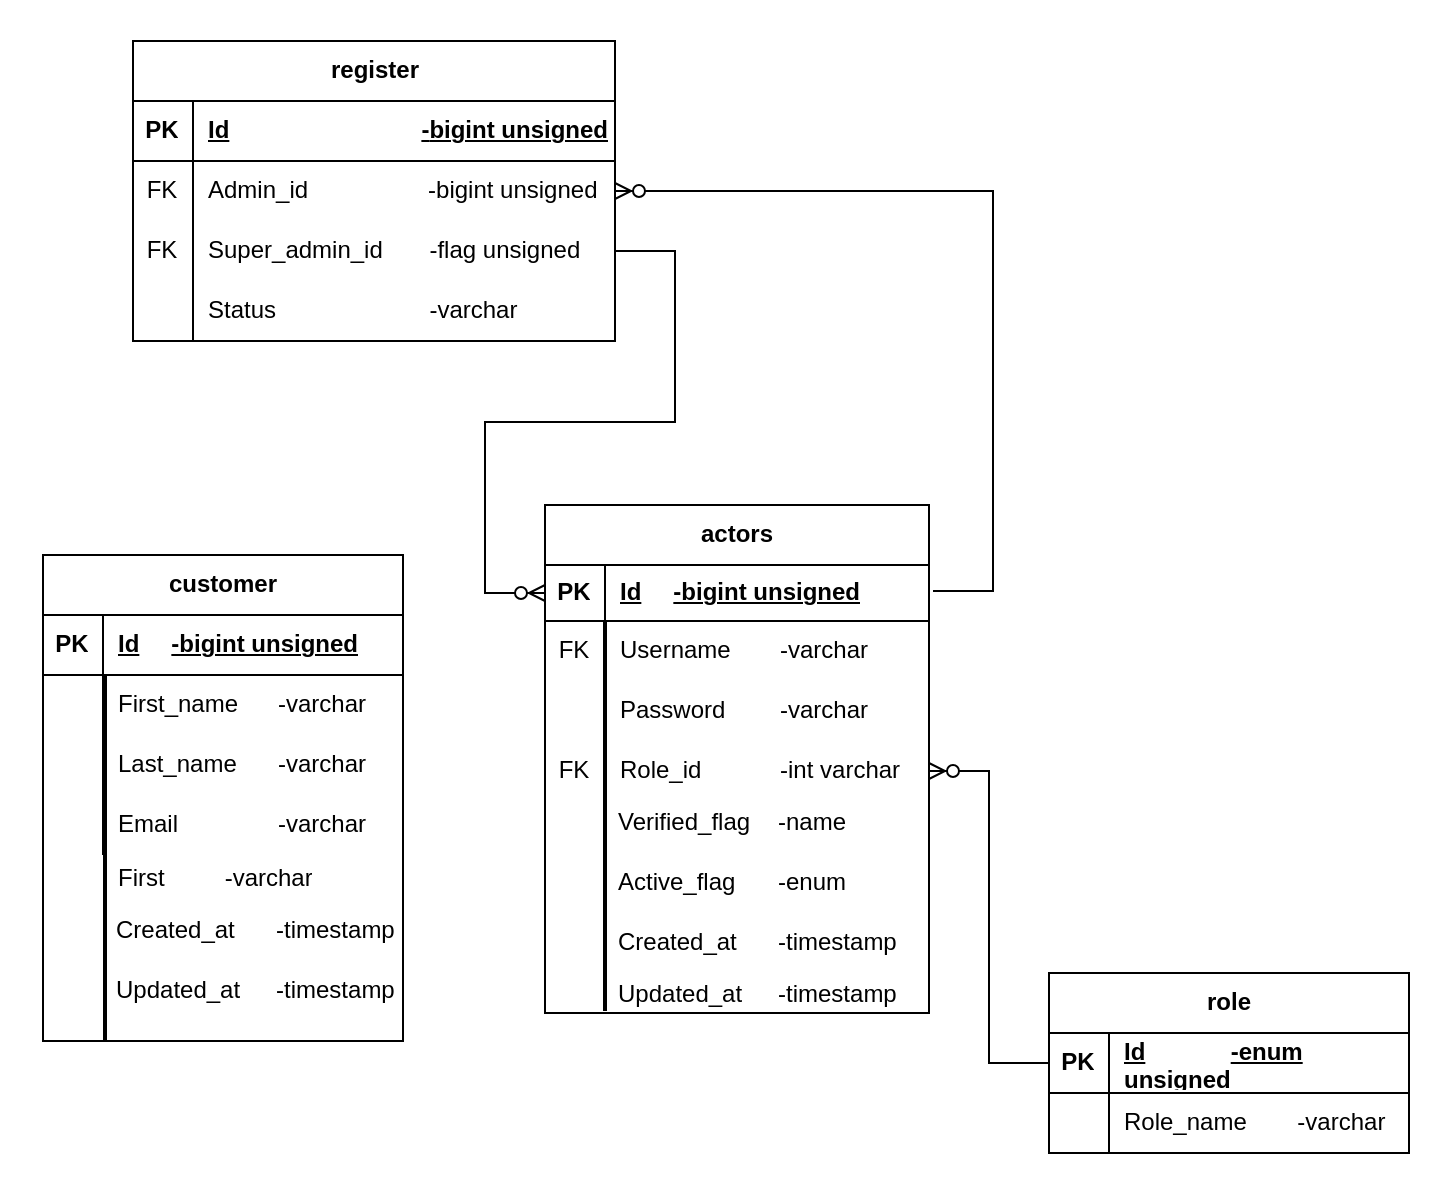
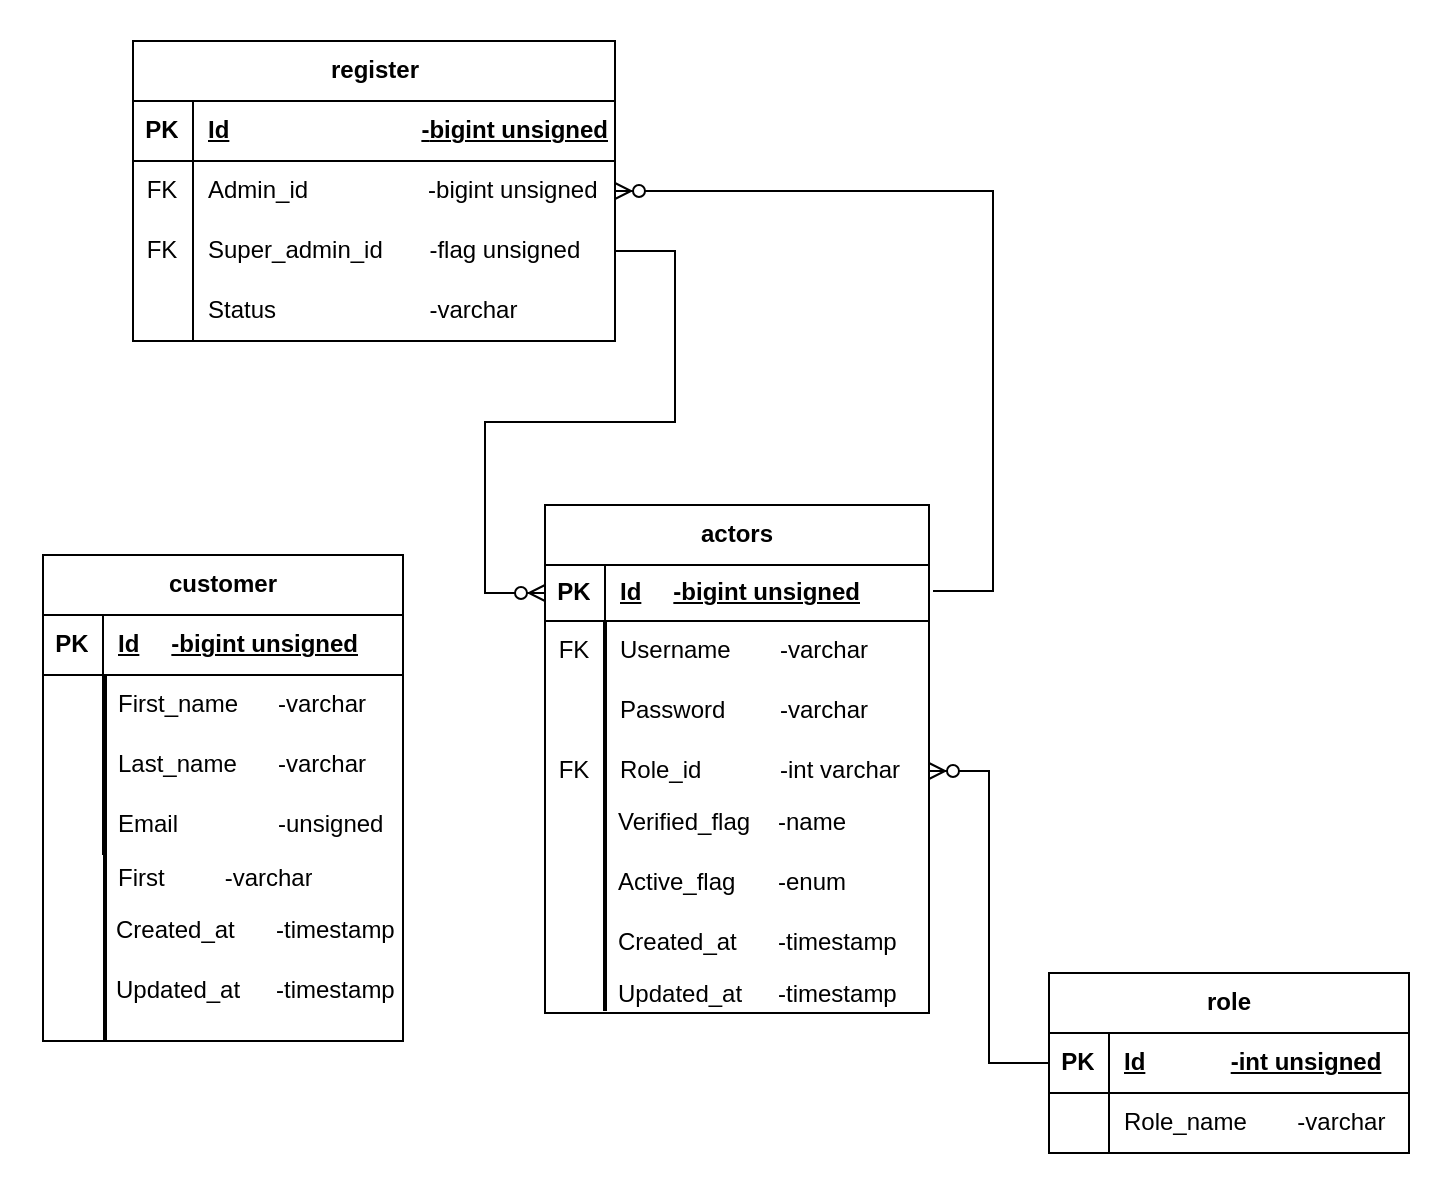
node "Email -varchar": label "Email -varchar" -> "Email -unsigned"
node "Id -enum unsigned": label "Id -enum unsigned" -> "Id -int unsigned"
